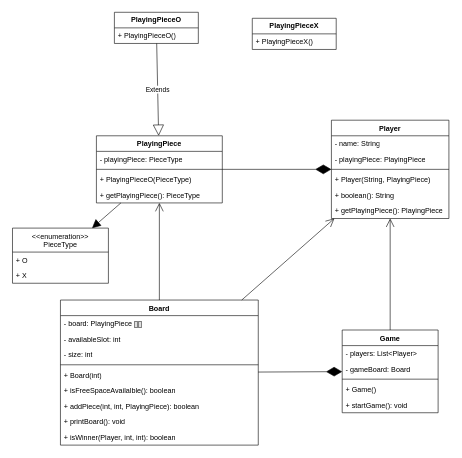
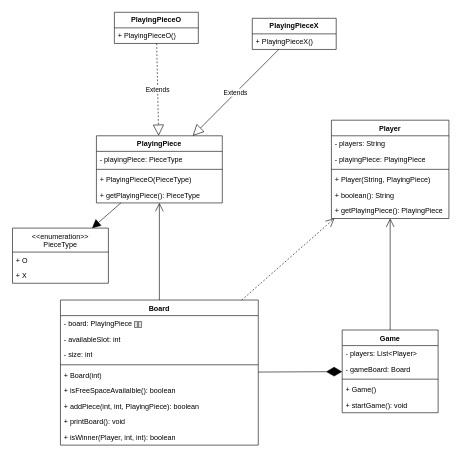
edge "PlayingPieceX" -> "PlayingPiece": added, label "Extends"
edge "PlayingPieceO" -> "PlayingPiece": style solid -> dashed
node "- name: String": label "- name: String" -> "- players: String"
edge "PlayingPiece" -> "Player": removed
edge "Board" -> "Player": style solid -> dashed
